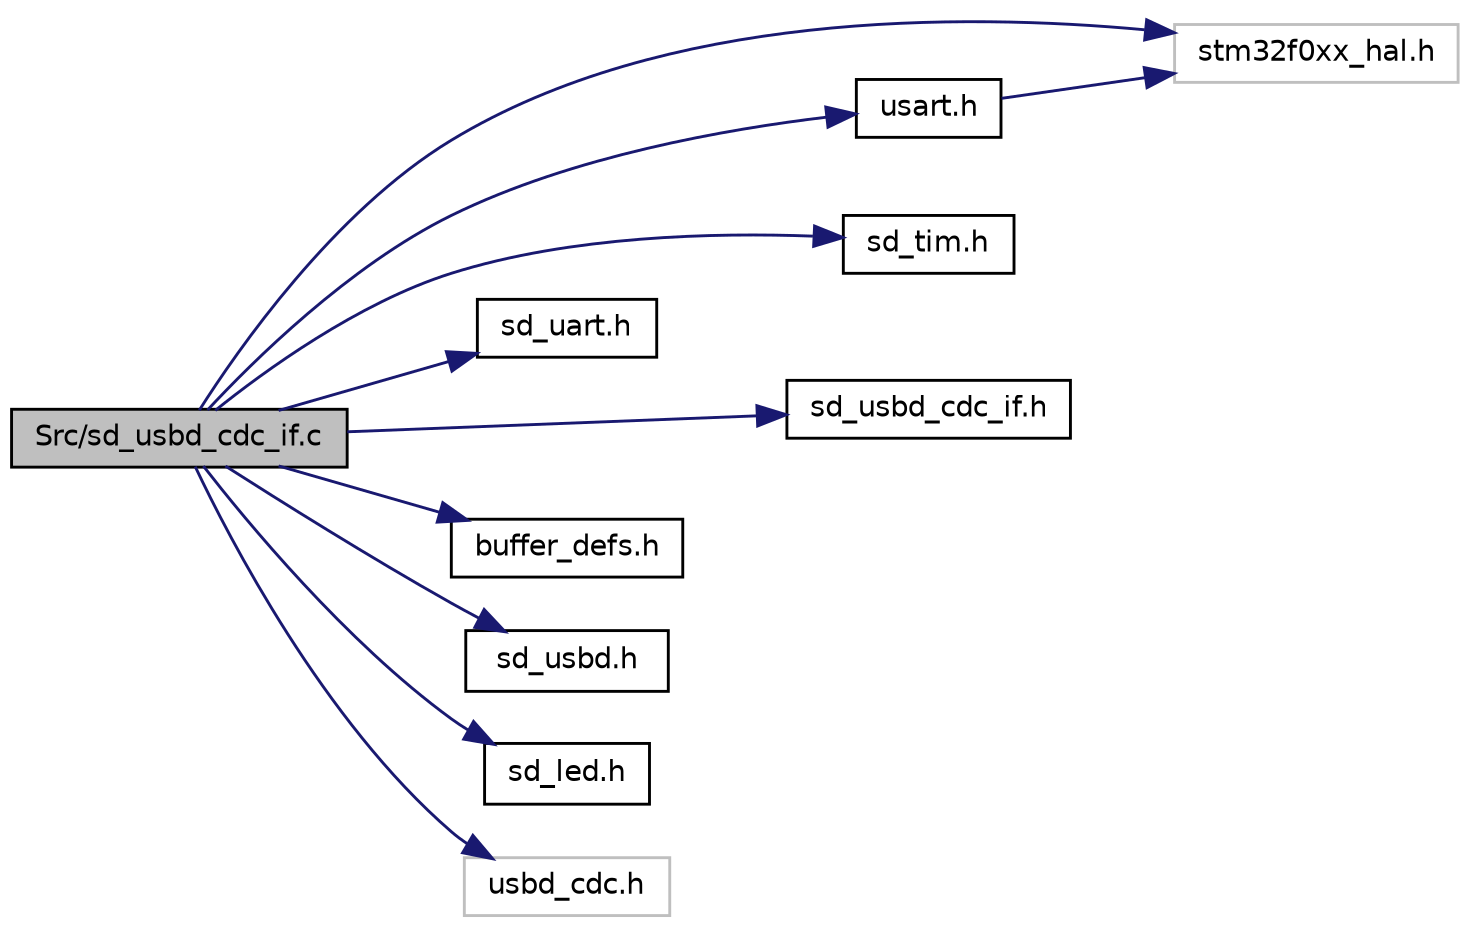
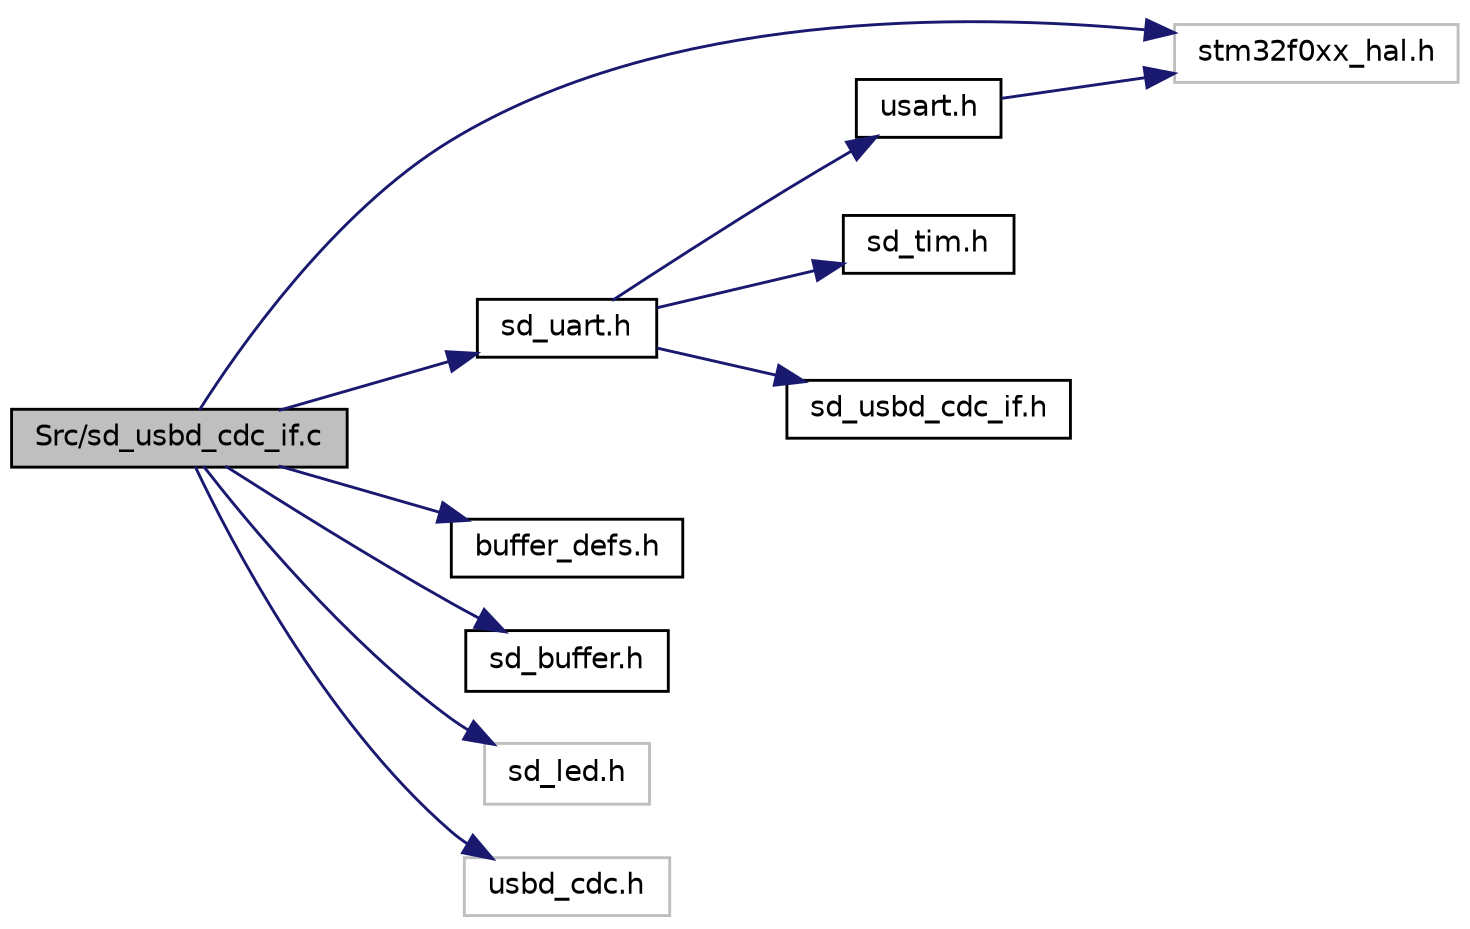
edge "Src/sd_usbd_cdc_if.c" -> "usart.h": now "sd_uart.h" -> "usart.h"
edge "Src/sd_usbd_cdc_if.c" -> "sd_tim.h": now "sd_uart.h" -> "sd_tim.h"
edge "Src/sd_usbd_cdc_if.c" -> "sd_usbd_cdc_if.h": now "sd_uart.h" -> "sd_usbd_cdc_if.h"
node "sd_usbd.h": label "sd_usbd.h" -> "sd_buffer.h"
node "sd_led.h": color black -> grey75
